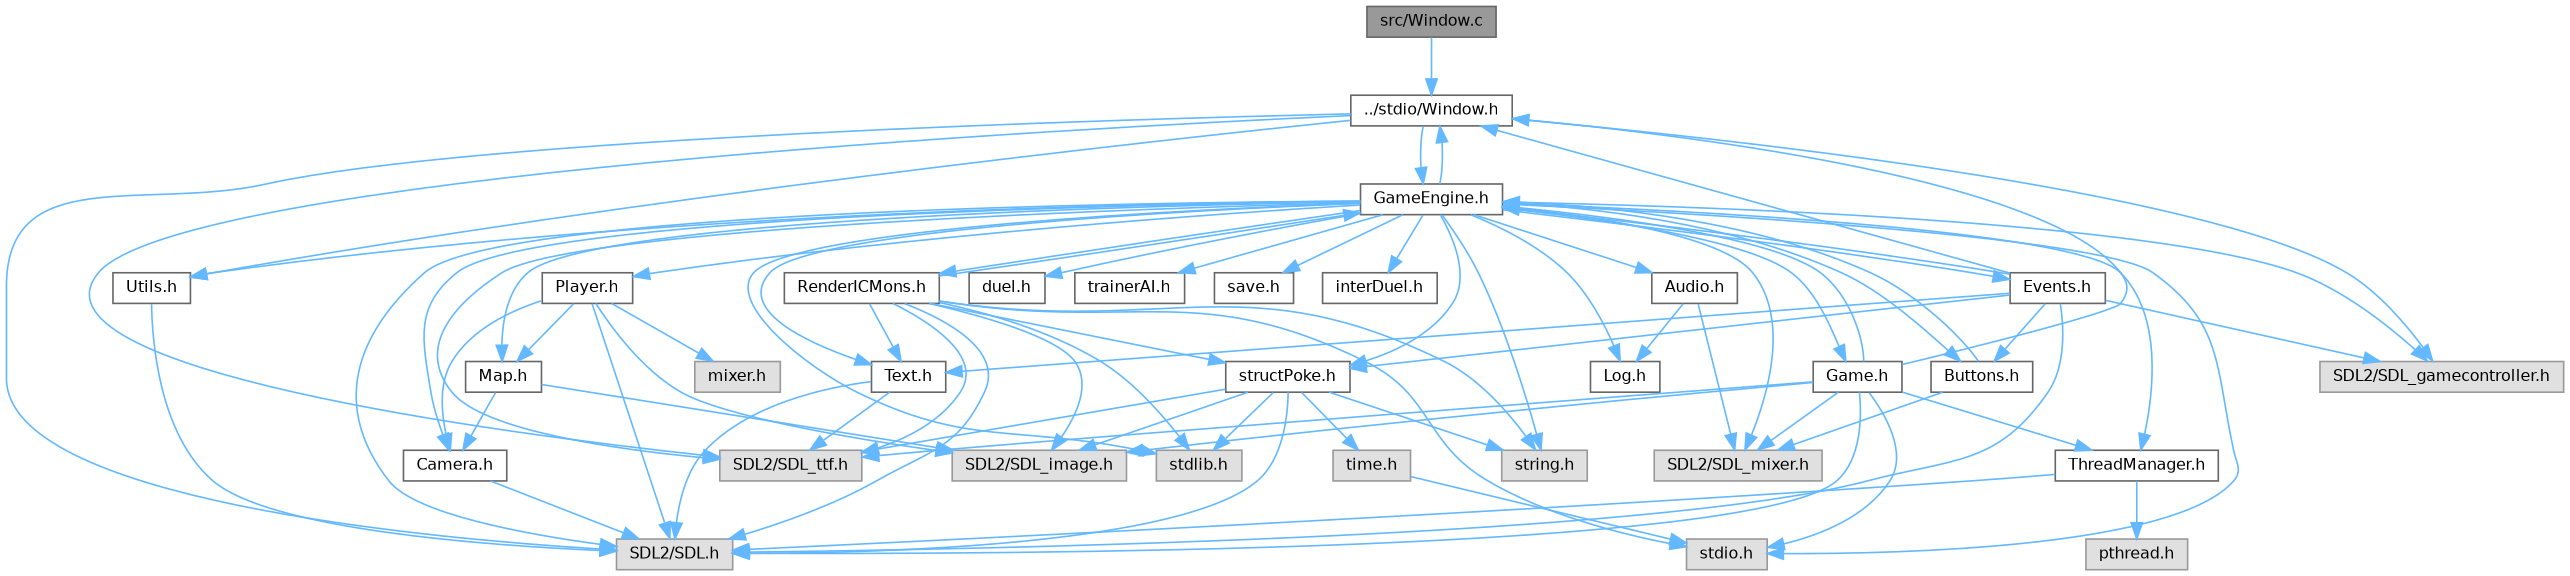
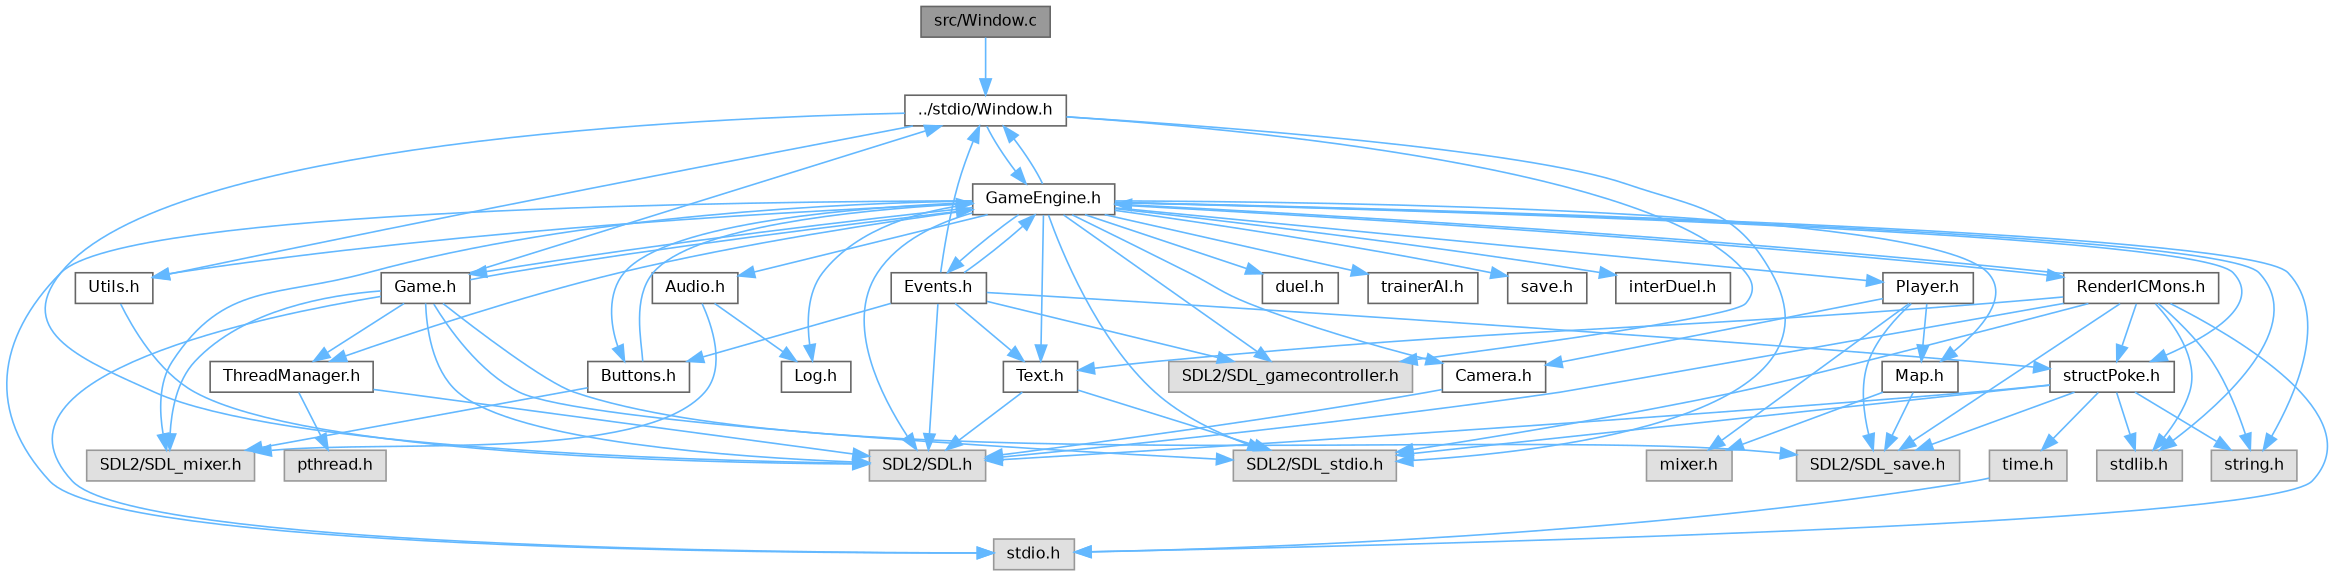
edge "Map.h" -> "Camera.h": now "Map.h" -> "mixer.h"
edge "Player.h" -> "SDL2/SDL.h": removed
node "SDL2/SDL_ttf.h": label "SDL2/SDL_ttf.h" -> "SDL2/SDL_stdio.h"
node "SDL2/SDL_image.h": label "SDL2/SDL_image.h" -> "SDL2/SDL_save.h"
